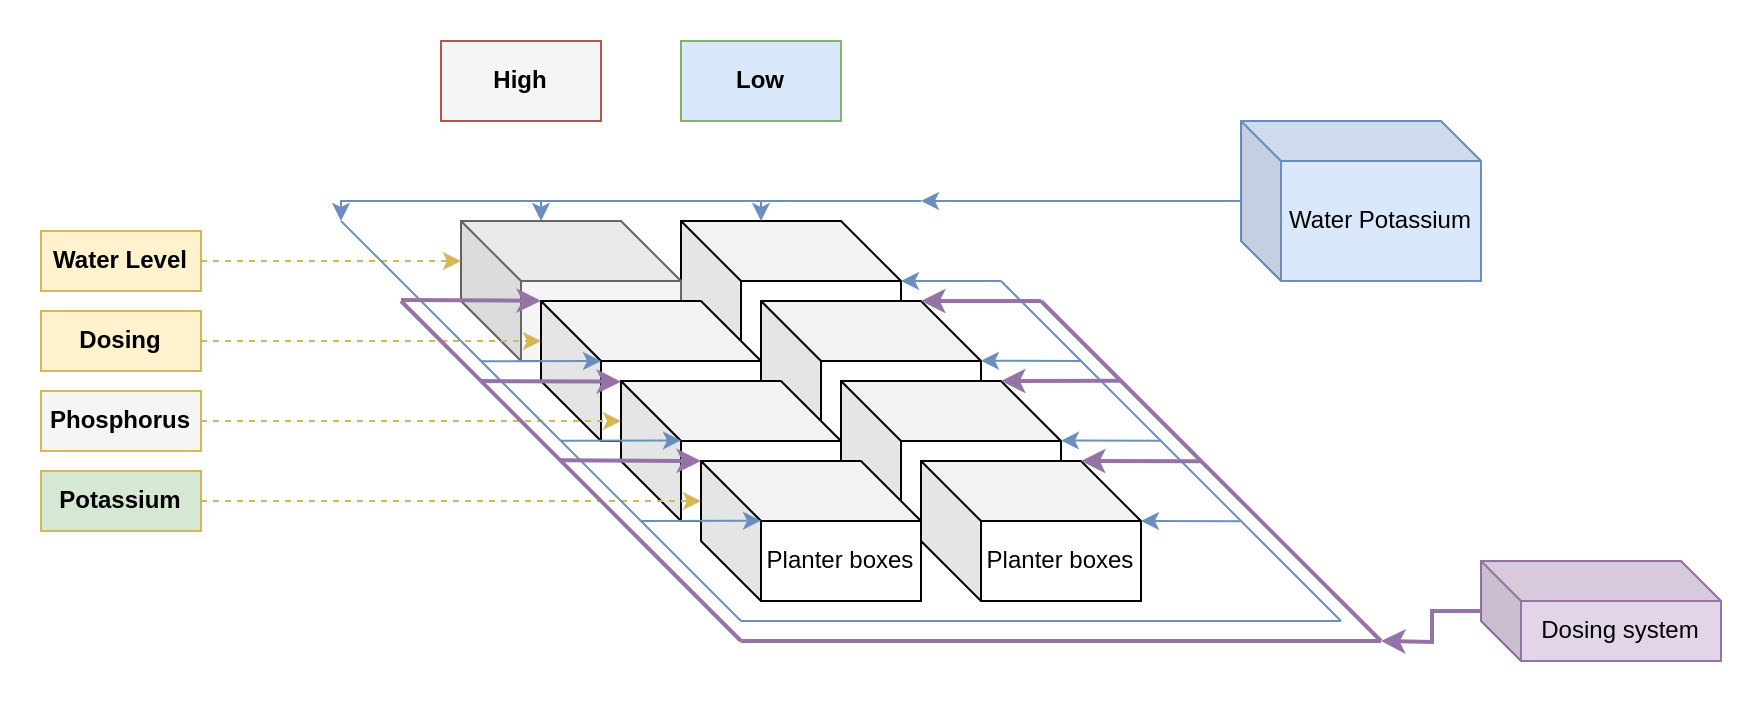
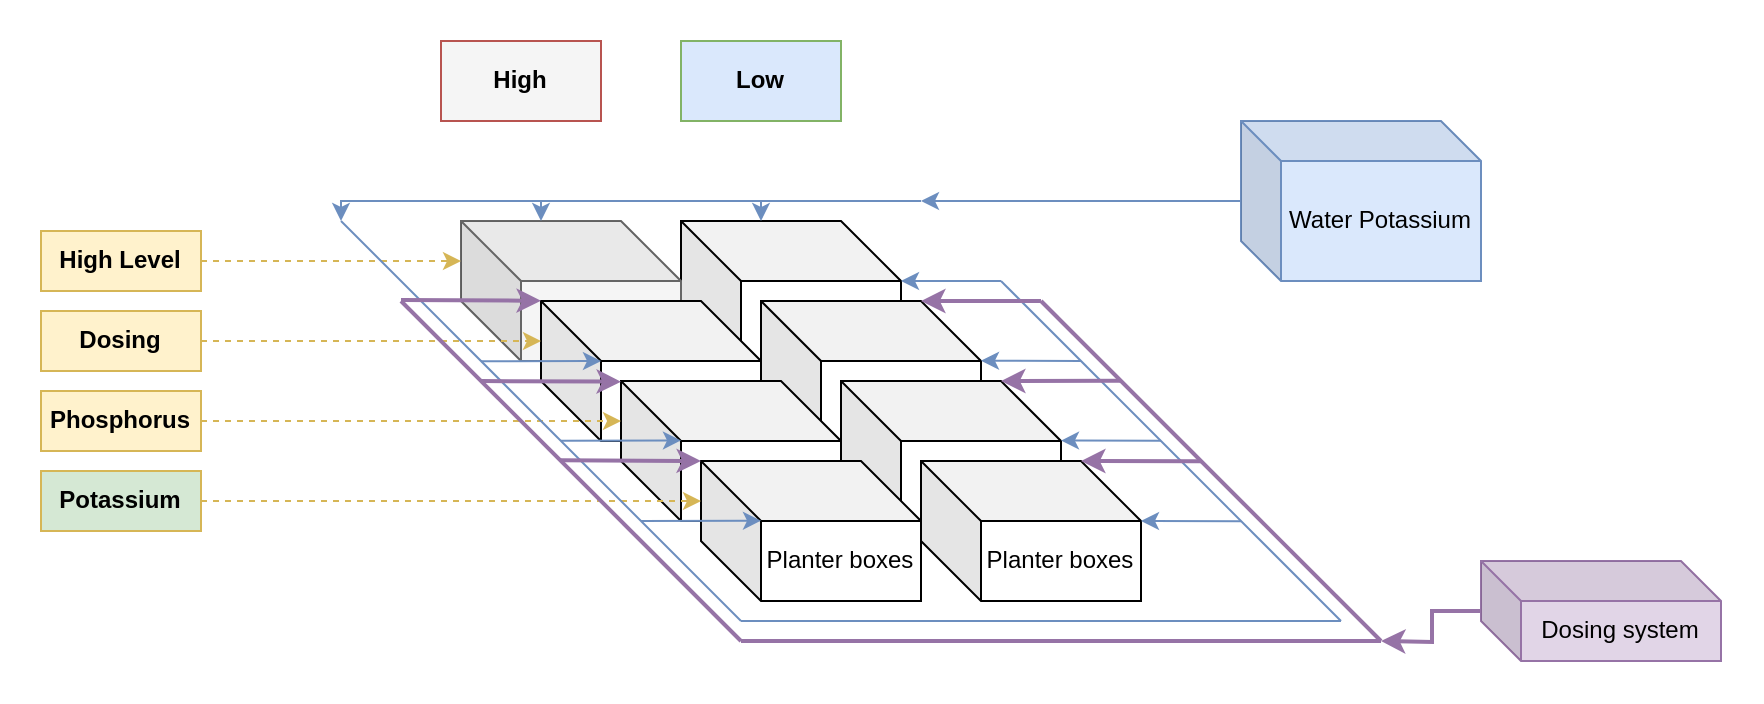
node "Water Level": label "Water Level" -> "High Level"
node "Phosphorus": fillcolor #f5f5f5 -> #fff2cc
